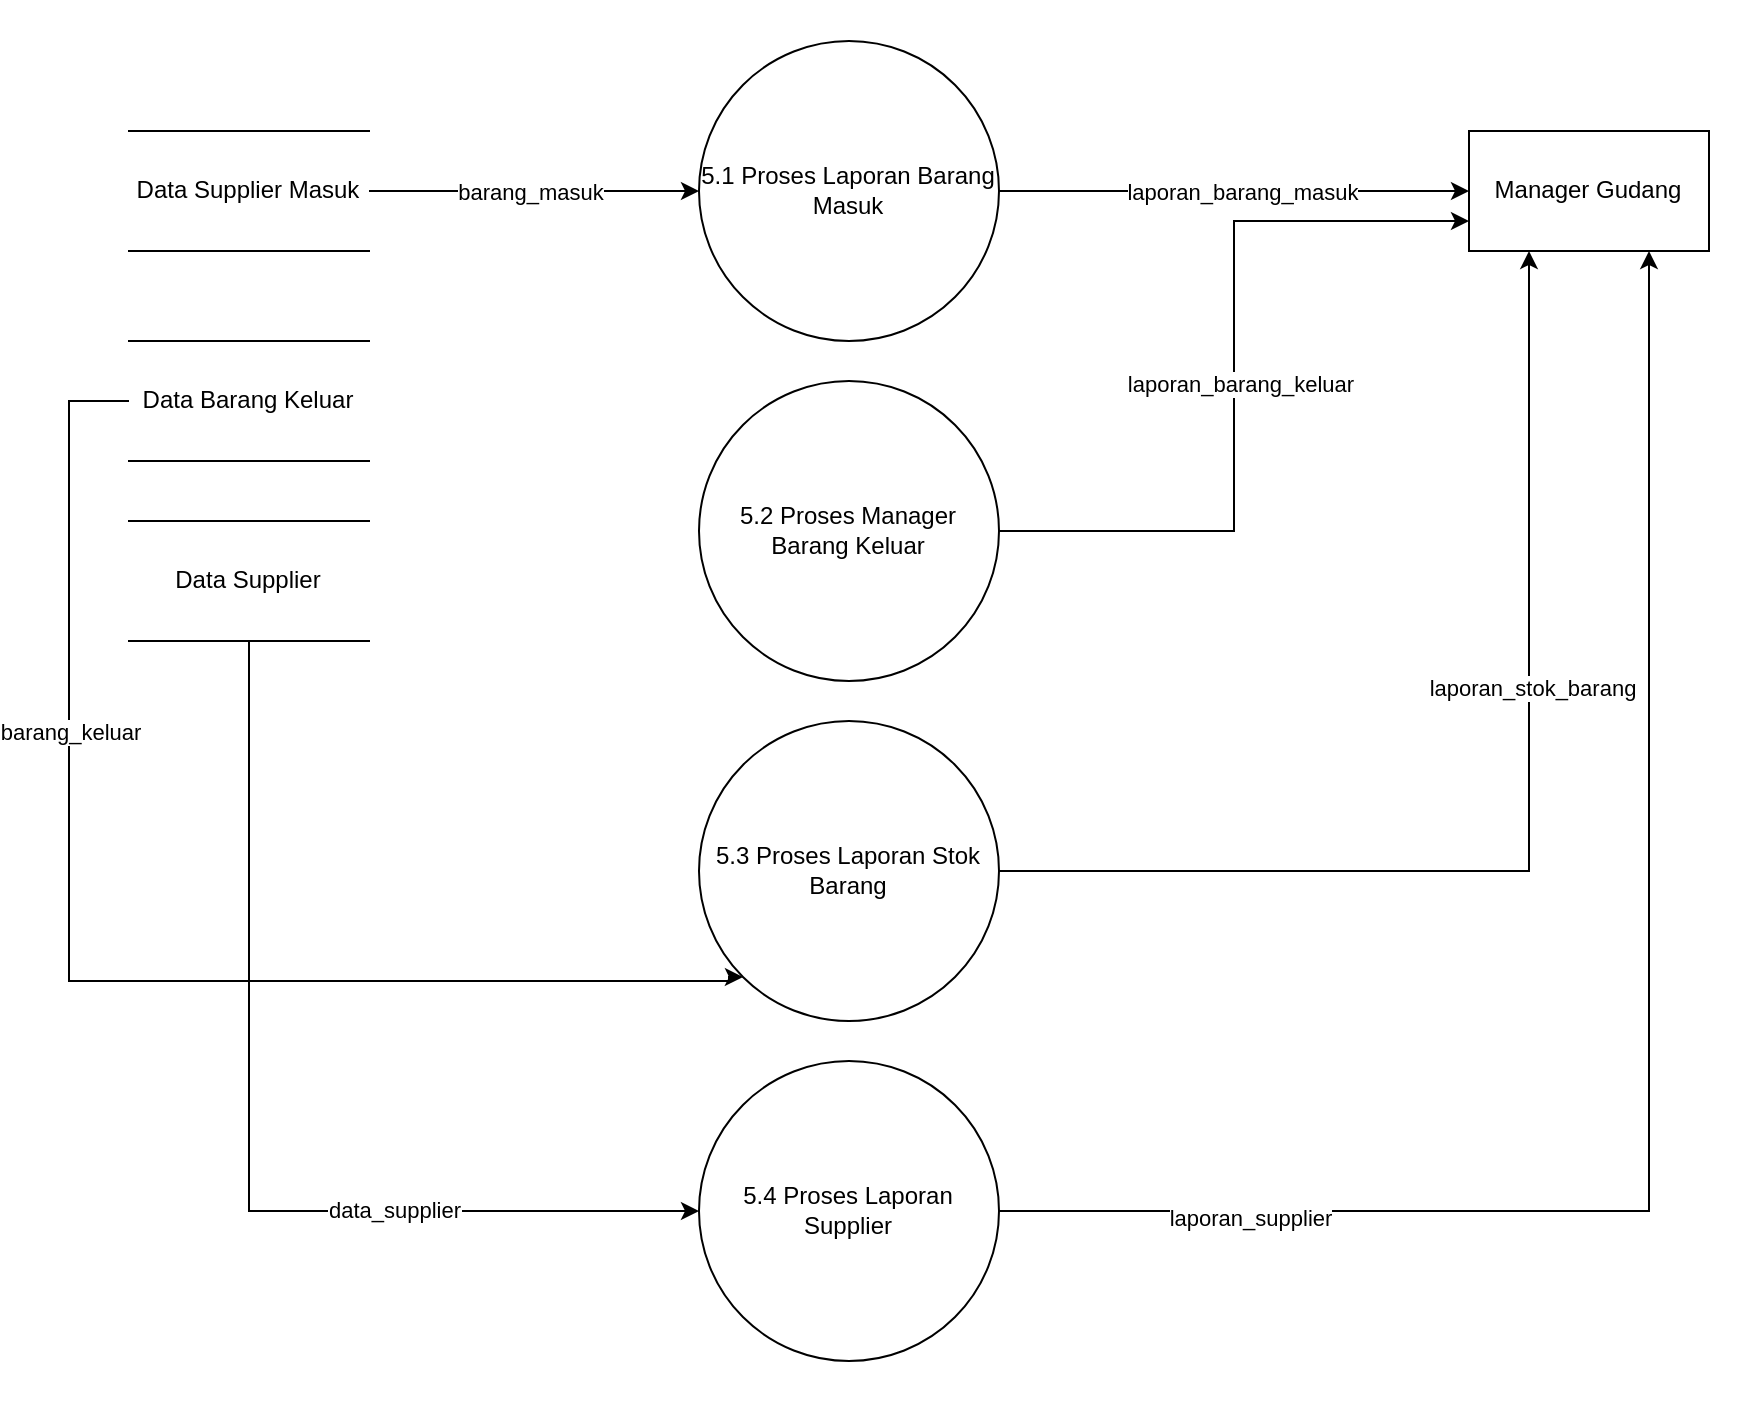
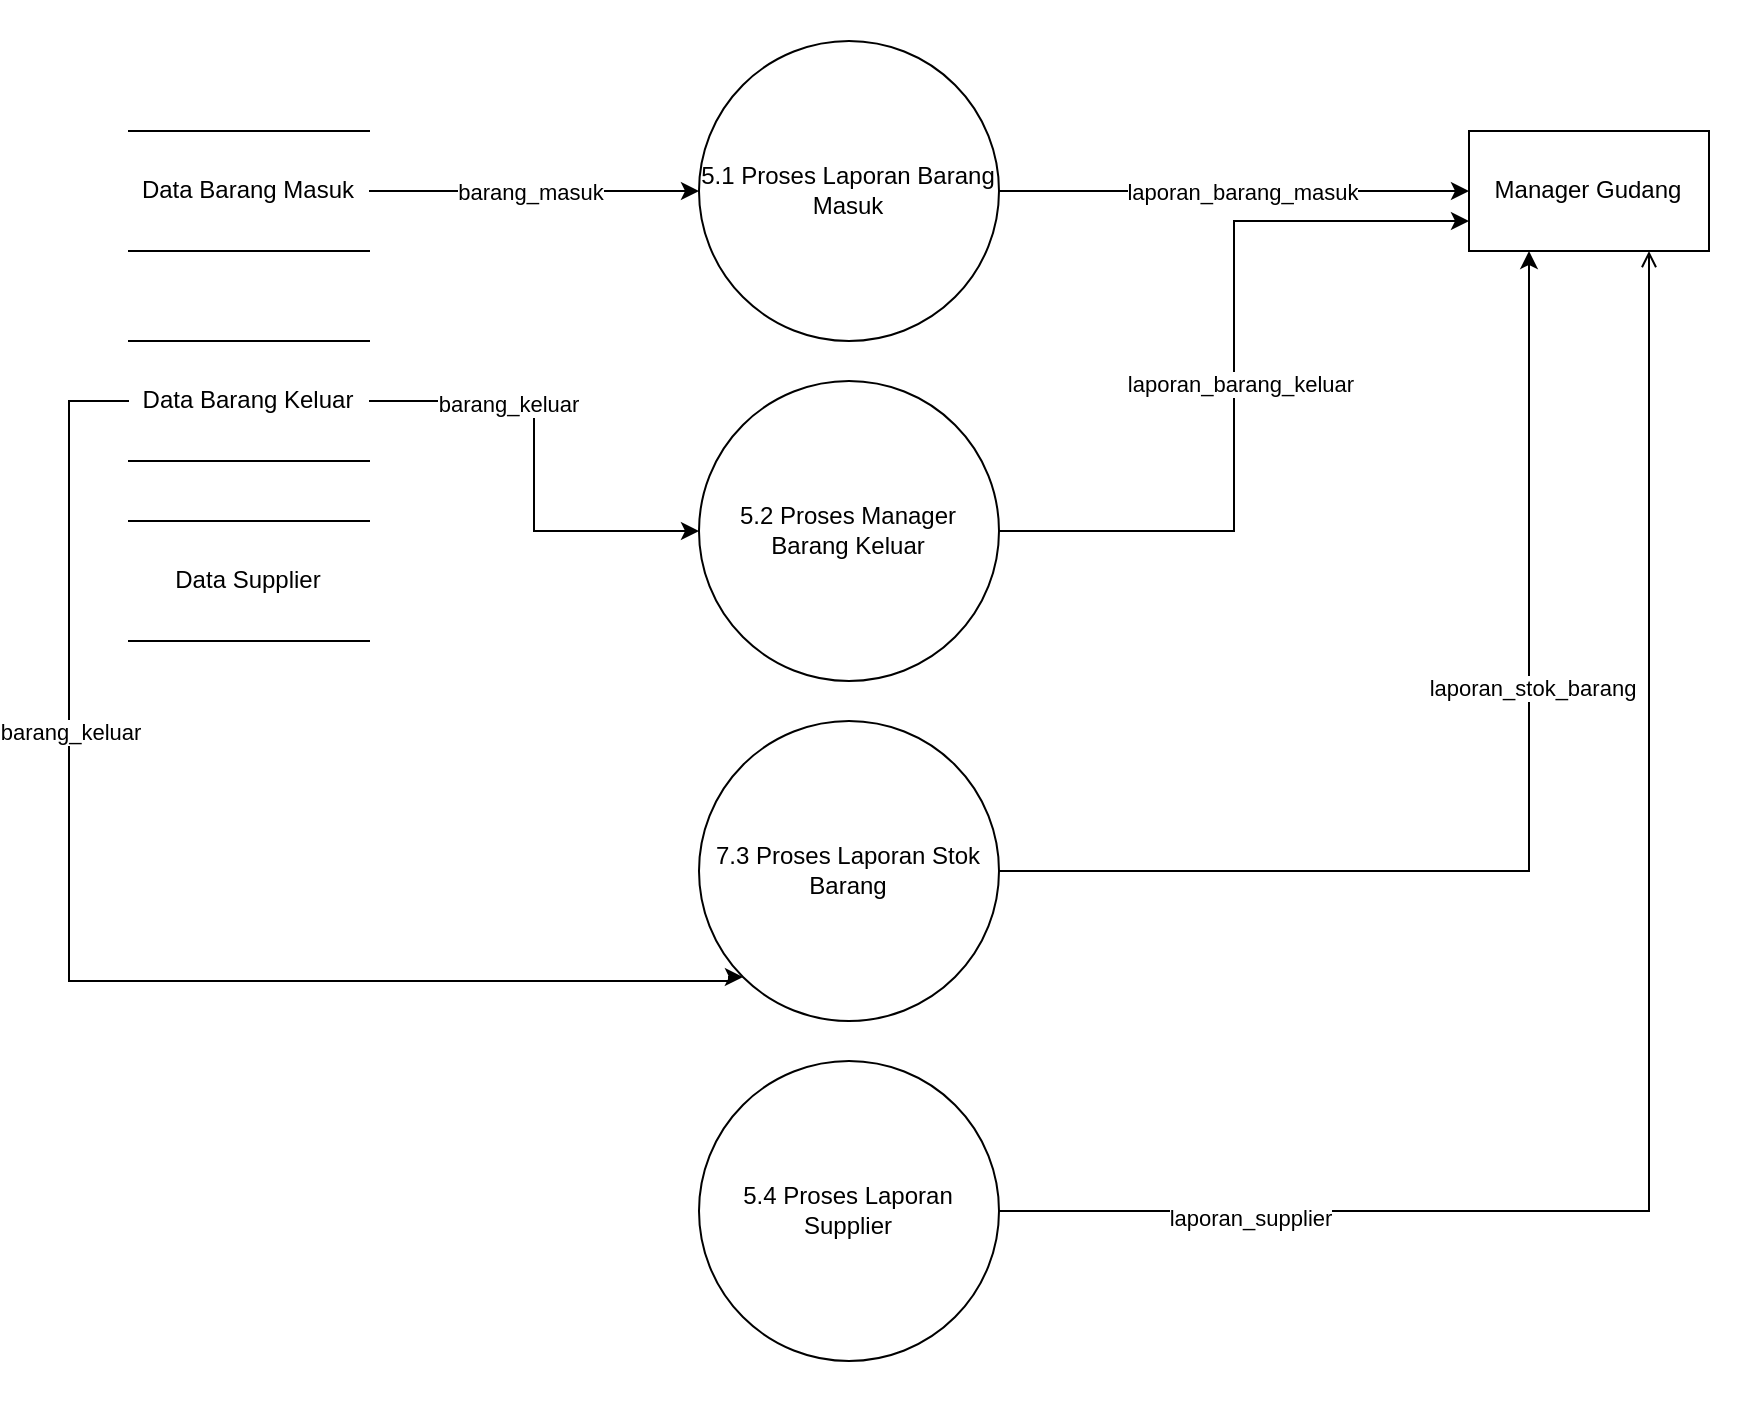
node "Data Supplier Masuk": label "Data Supplier Masuk" -> "Data Barang Masuk"
edge "5.4 Proses Laporan Supplier" -> "Manager Gudang": arrowhead classic -> open
edge "Data Barang Keluar" -> "5.2 Proses Manager Barang Keluar": added, label "barang_keluar"
node "5.3 Proses Laporan Stok Barang": label "5.3 Proses Laporan Stok Barang" -> "7.3 Proses Laporan Stok Barang"
edge "Data Supplier" -> "5.4 Proses Laporan Supplier": removed, label "data_supplier"
